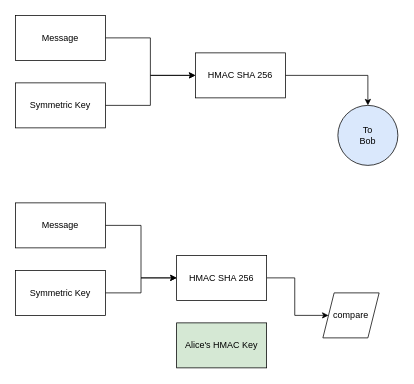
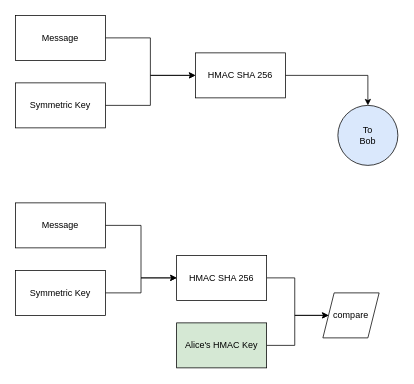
edge "Alice's HMAC Key" -> "compare": added
